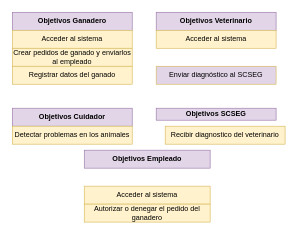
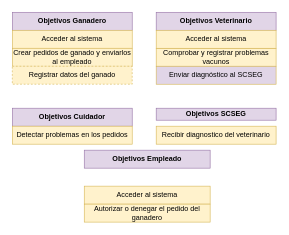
node "Comprobar y registrar problemas vacunos": added
node "Registrar datos del ganado": style solid -> dashed
node "Detectar problemas en los animales": label "Detectar problemas en los animales" -> "Detectar problemas en los pedidos"
node "Recibir diagnostico del veterinario": moved (225, 135) -> (216, 135)
